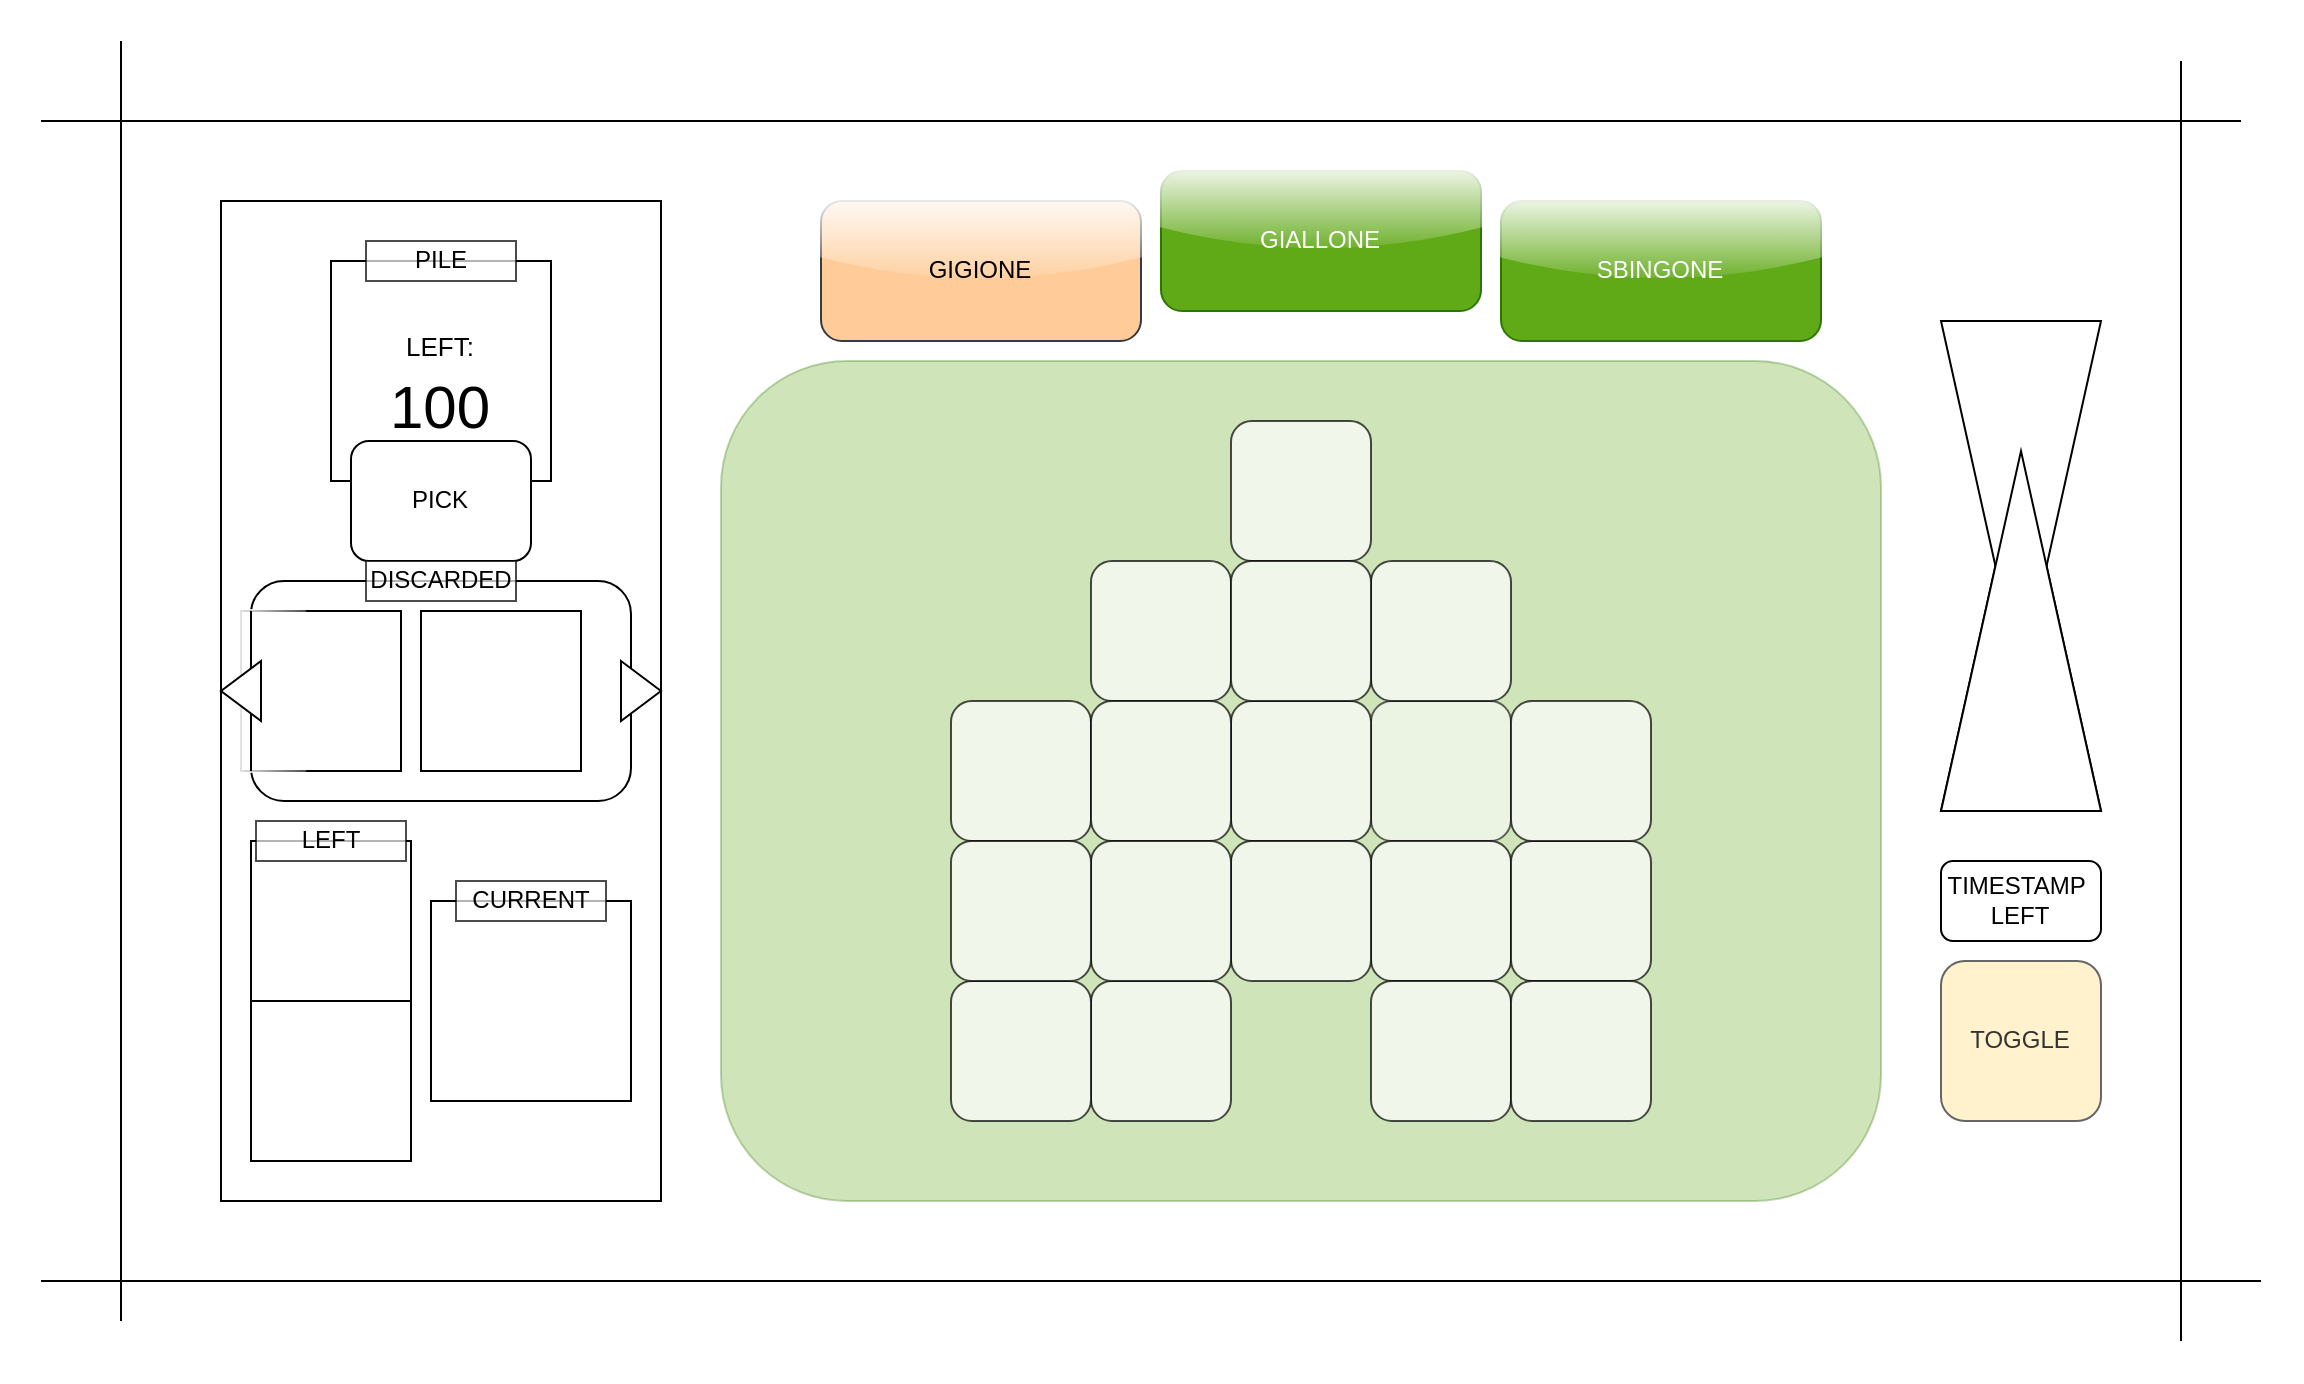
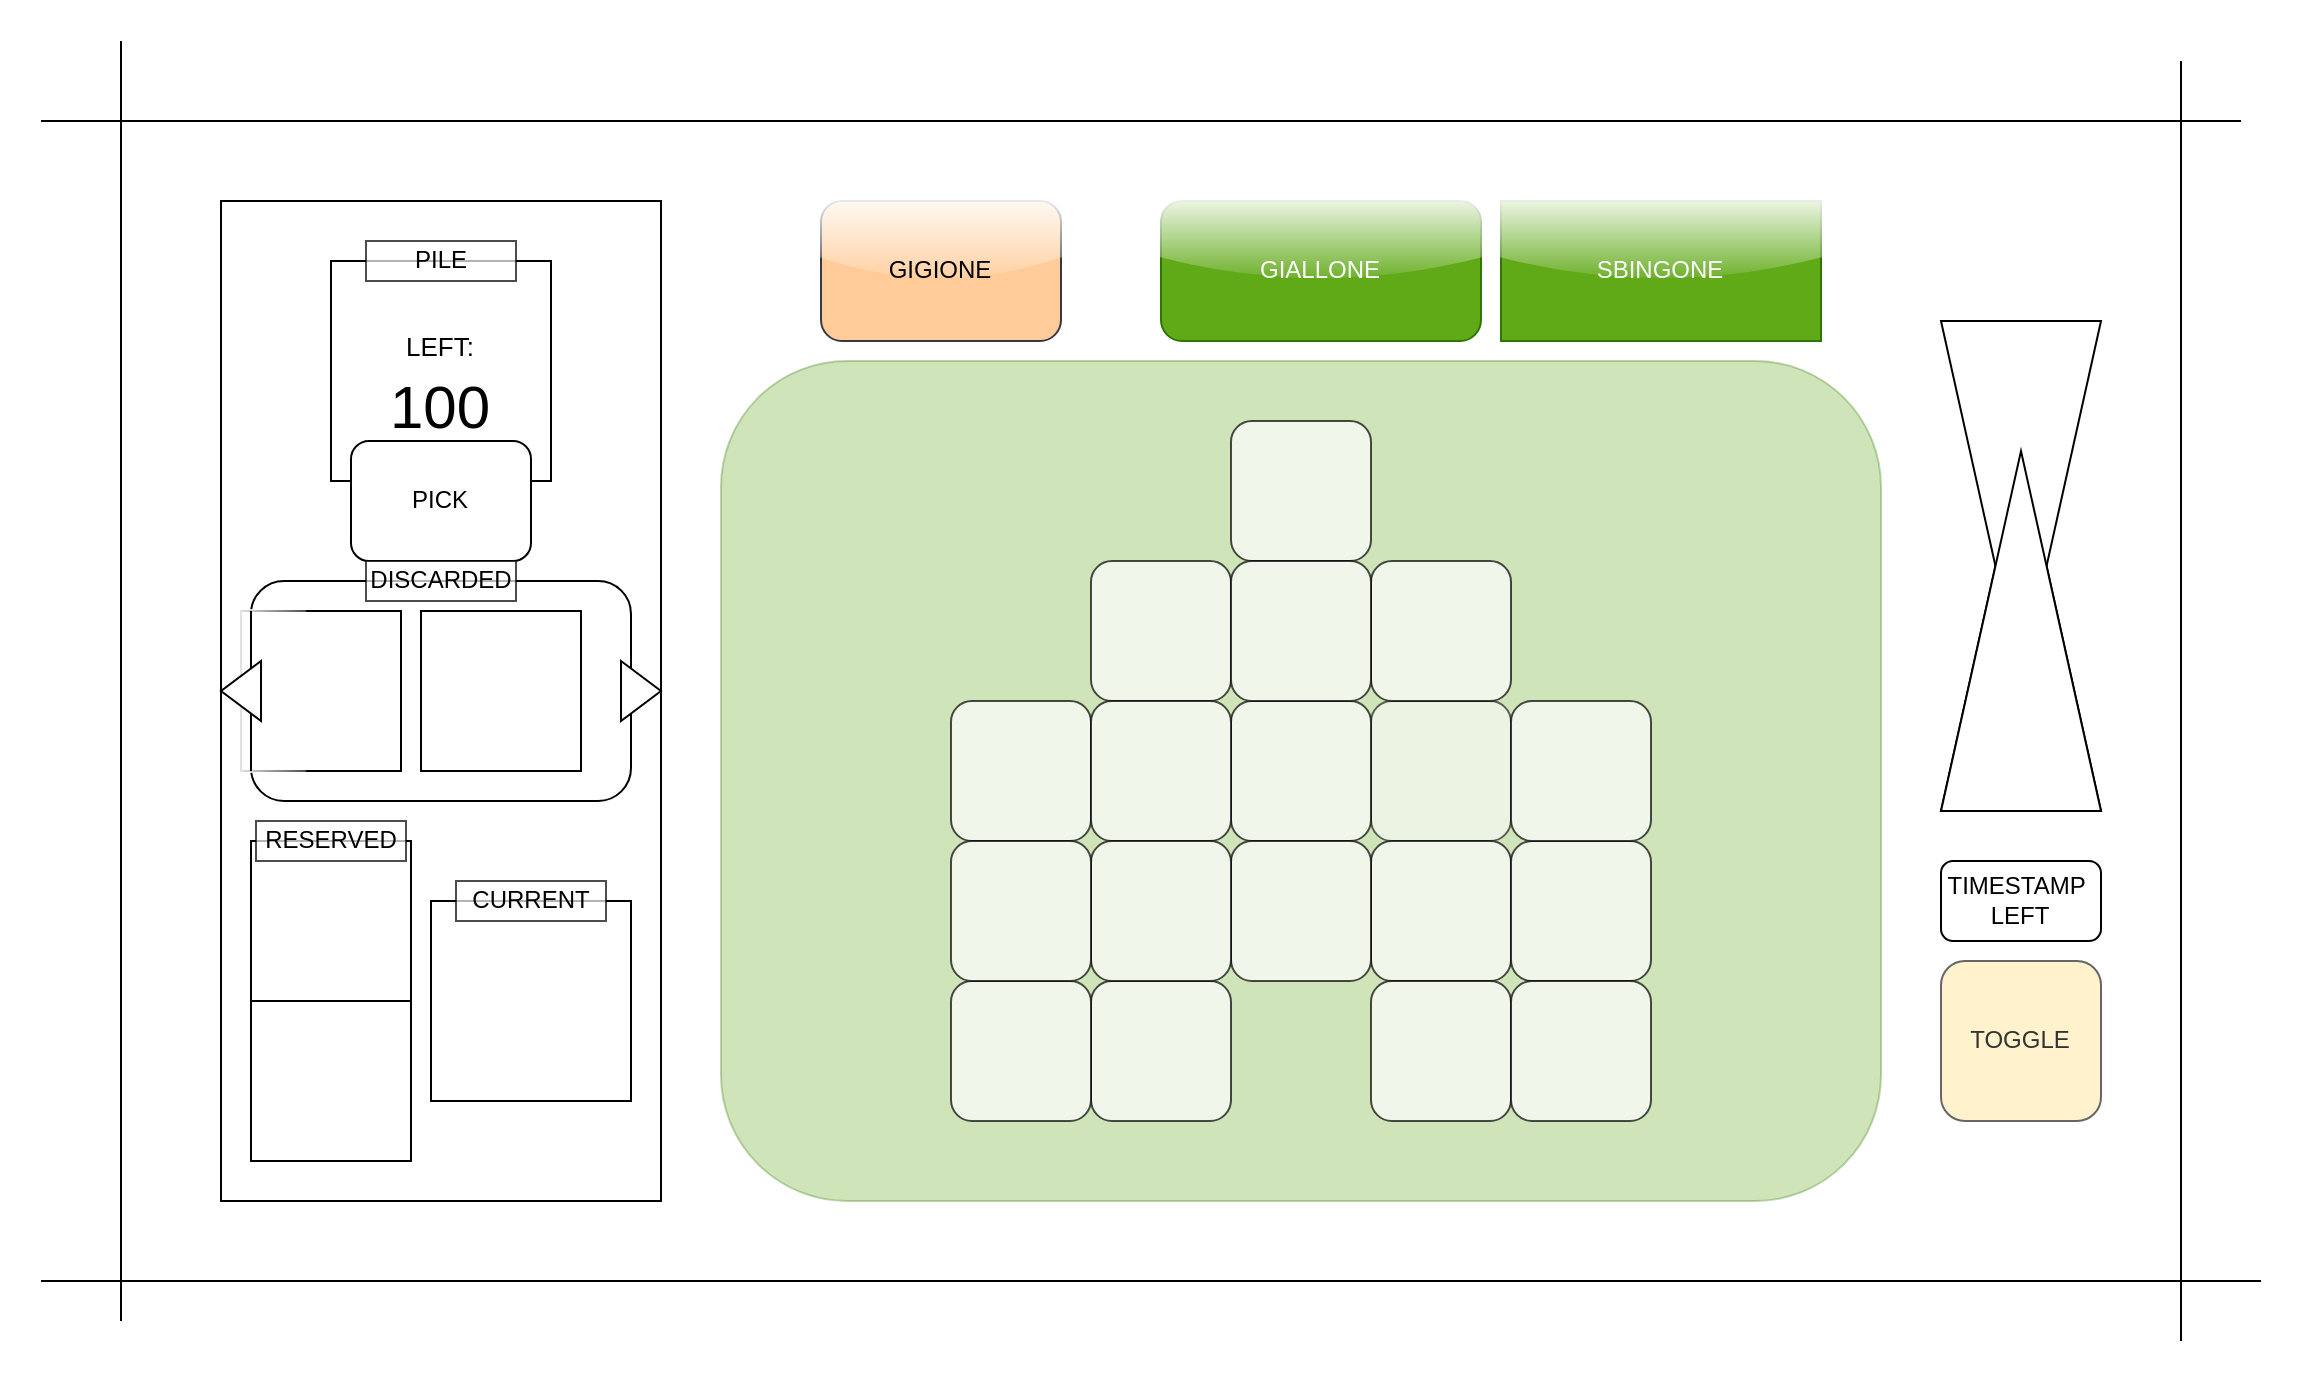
node "GIALLONE": moved (1321, 241) -> (1321, 271)
node "GIGIONE": size 320x140 -> 240x140
node "SBINGONE": shape rounded rectangle -> rectangle
node "LEFT": label "LEFT" -> "RESERVED"
